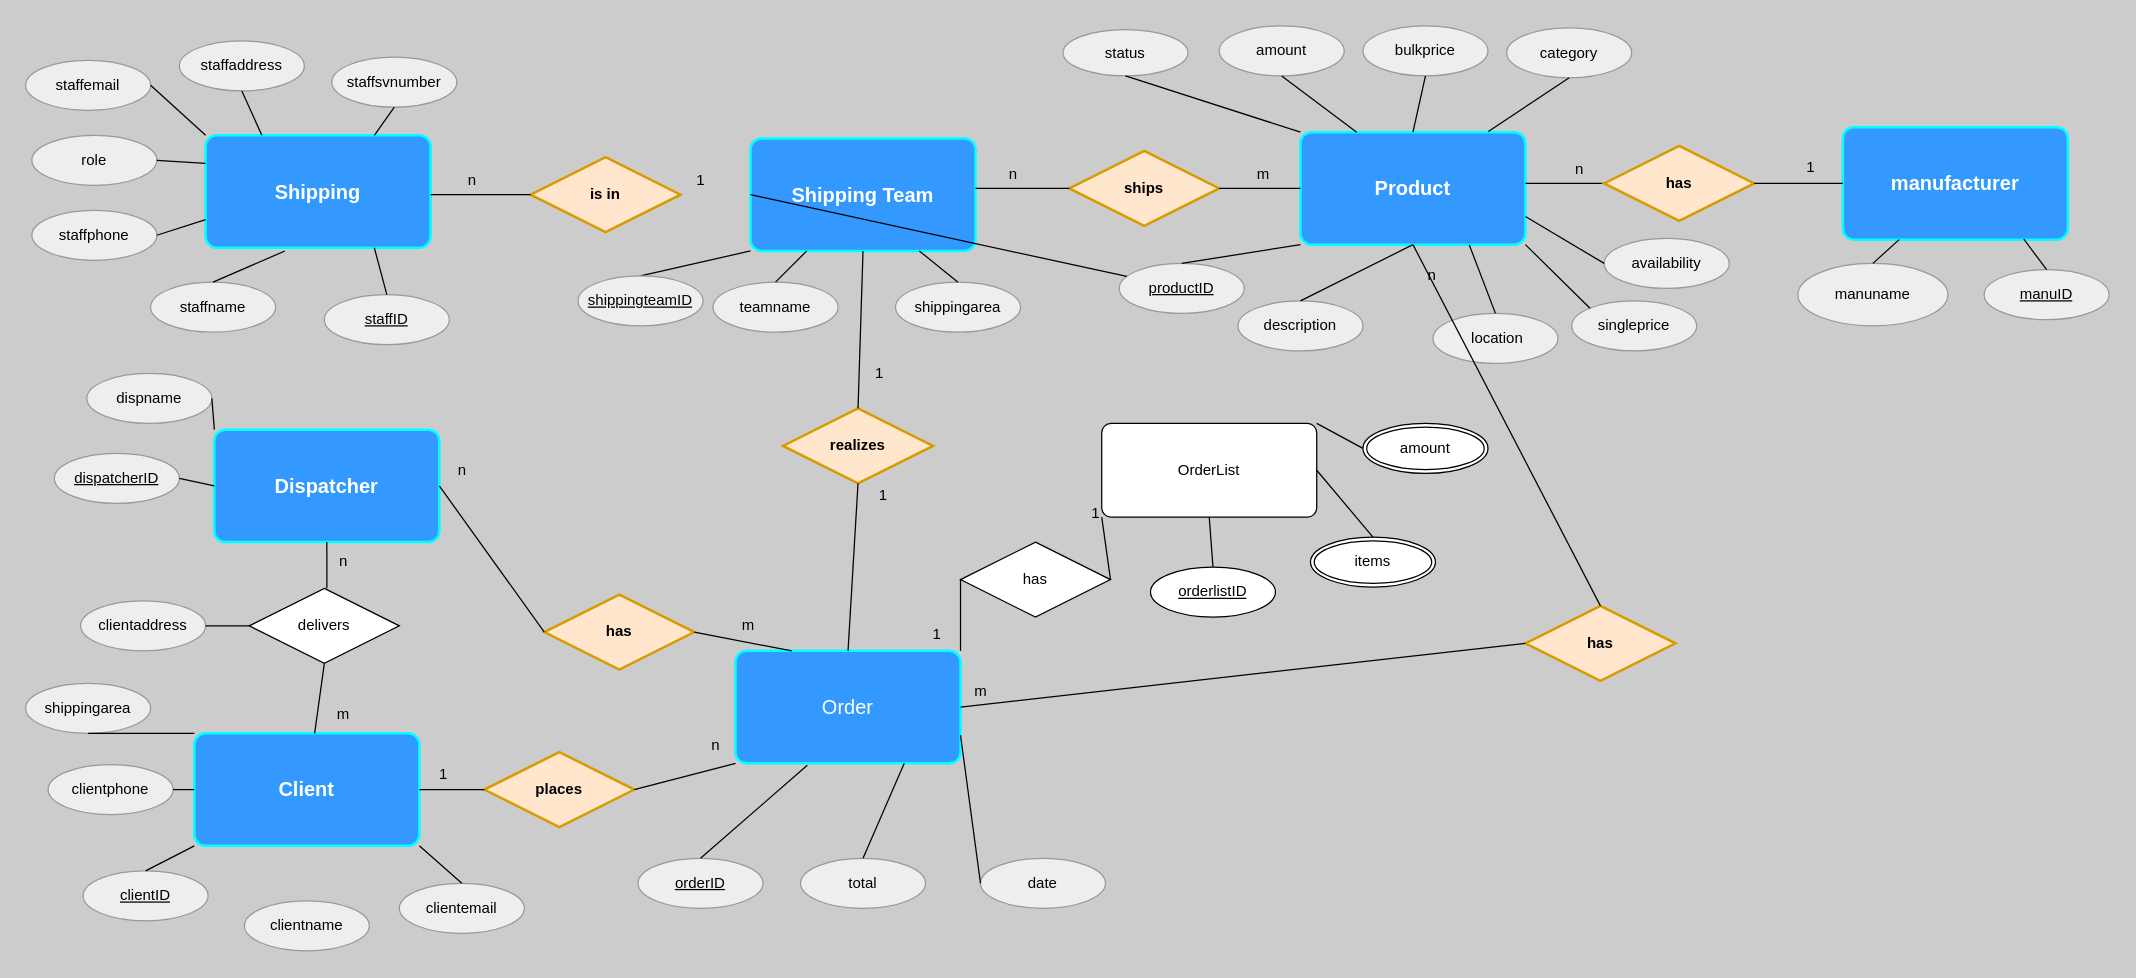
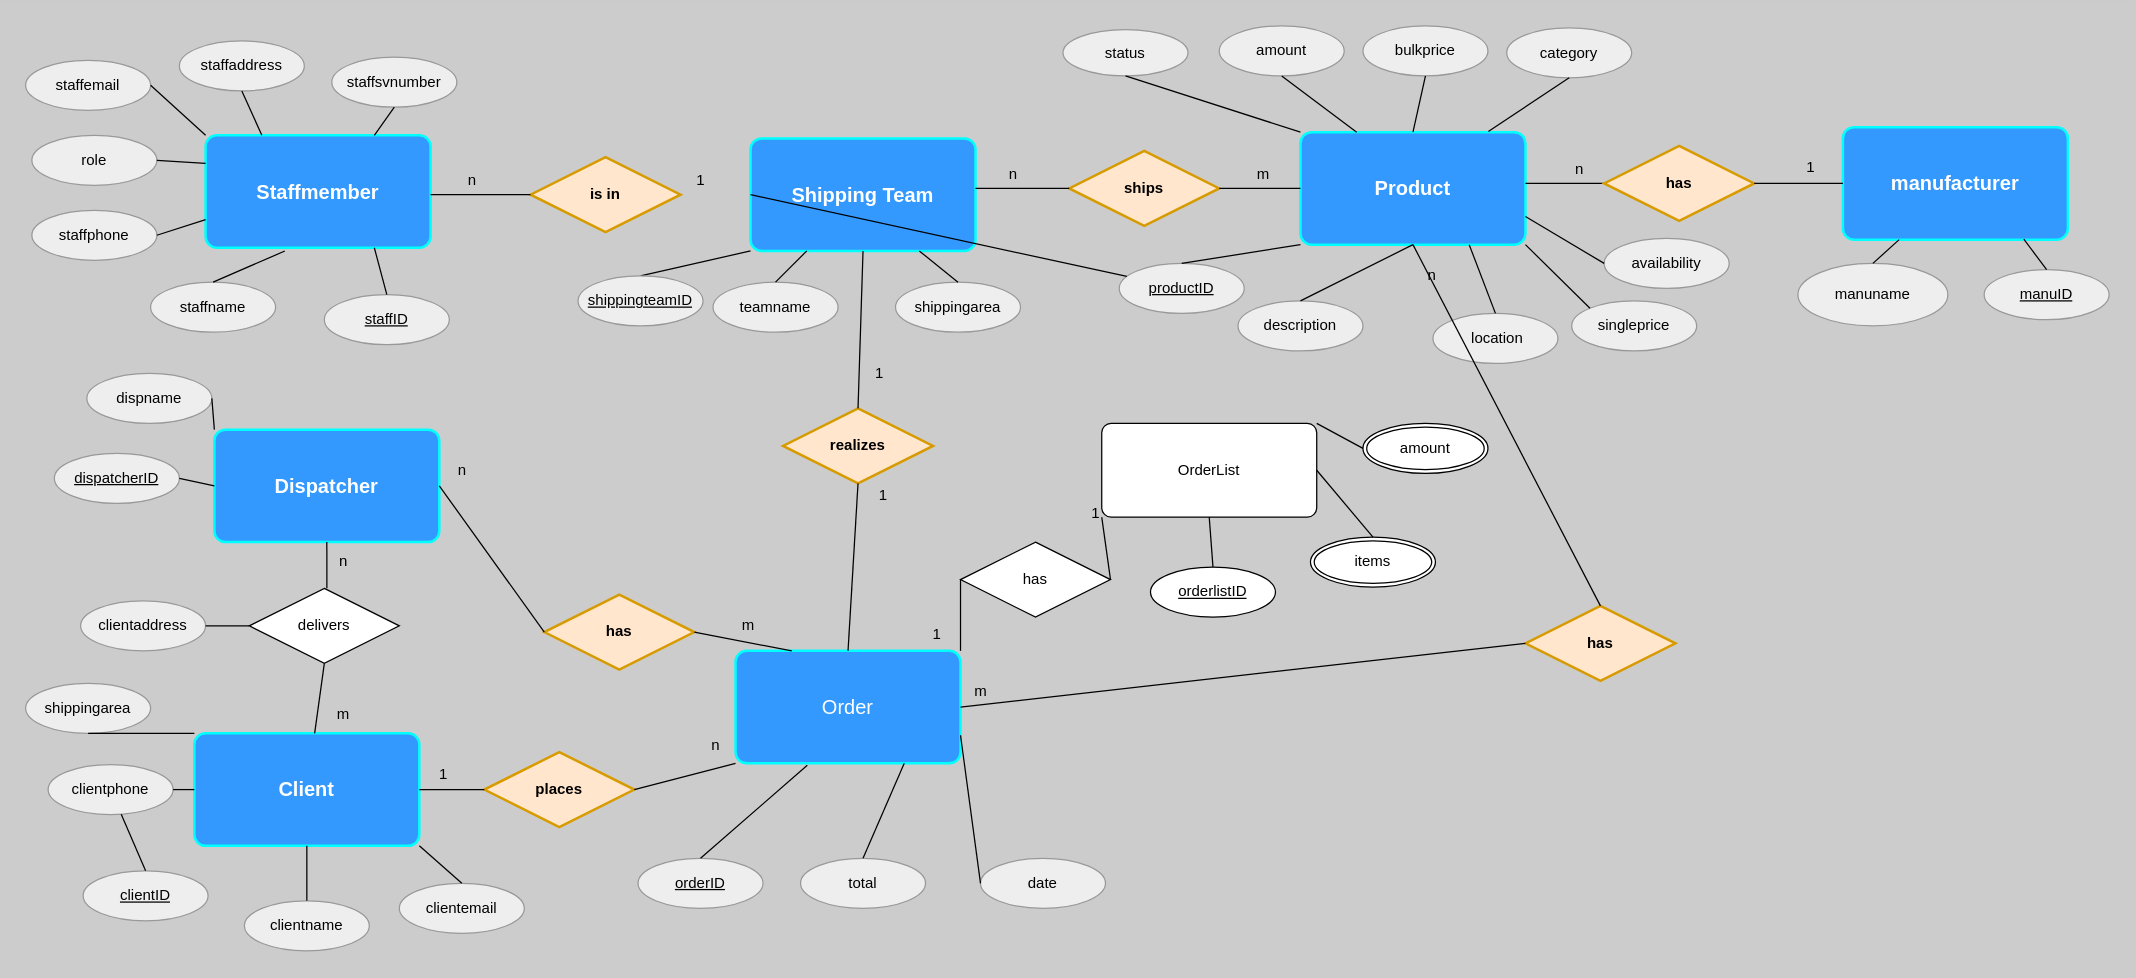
node "Shipping": label "Shipping" -> "Staffmember"
edge "Client" -- "clientID": now "clientphone" -- "clientID"
edge "Client" -- "clientname": added
